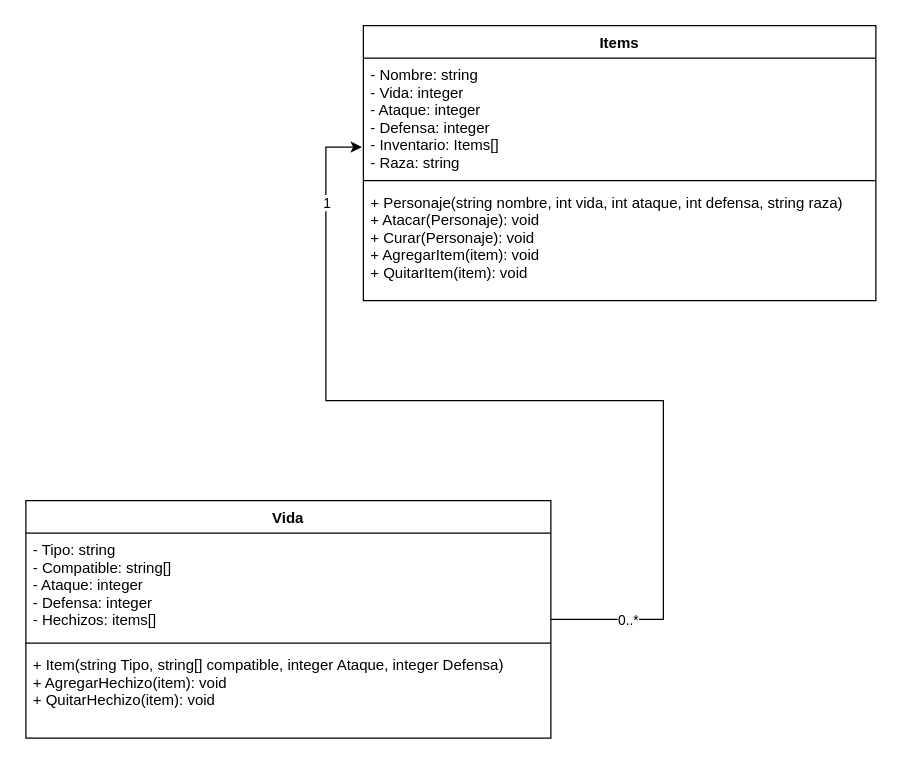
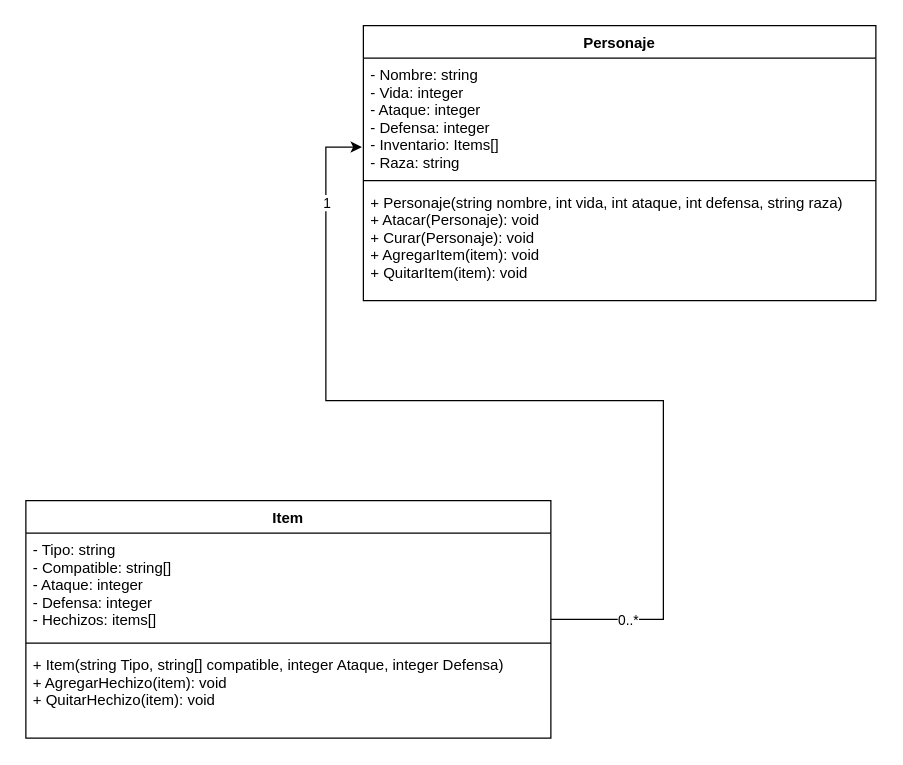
node "Items": label "Items" -> "Personaje"
node "Vida": label "Vida" -> "Item"
